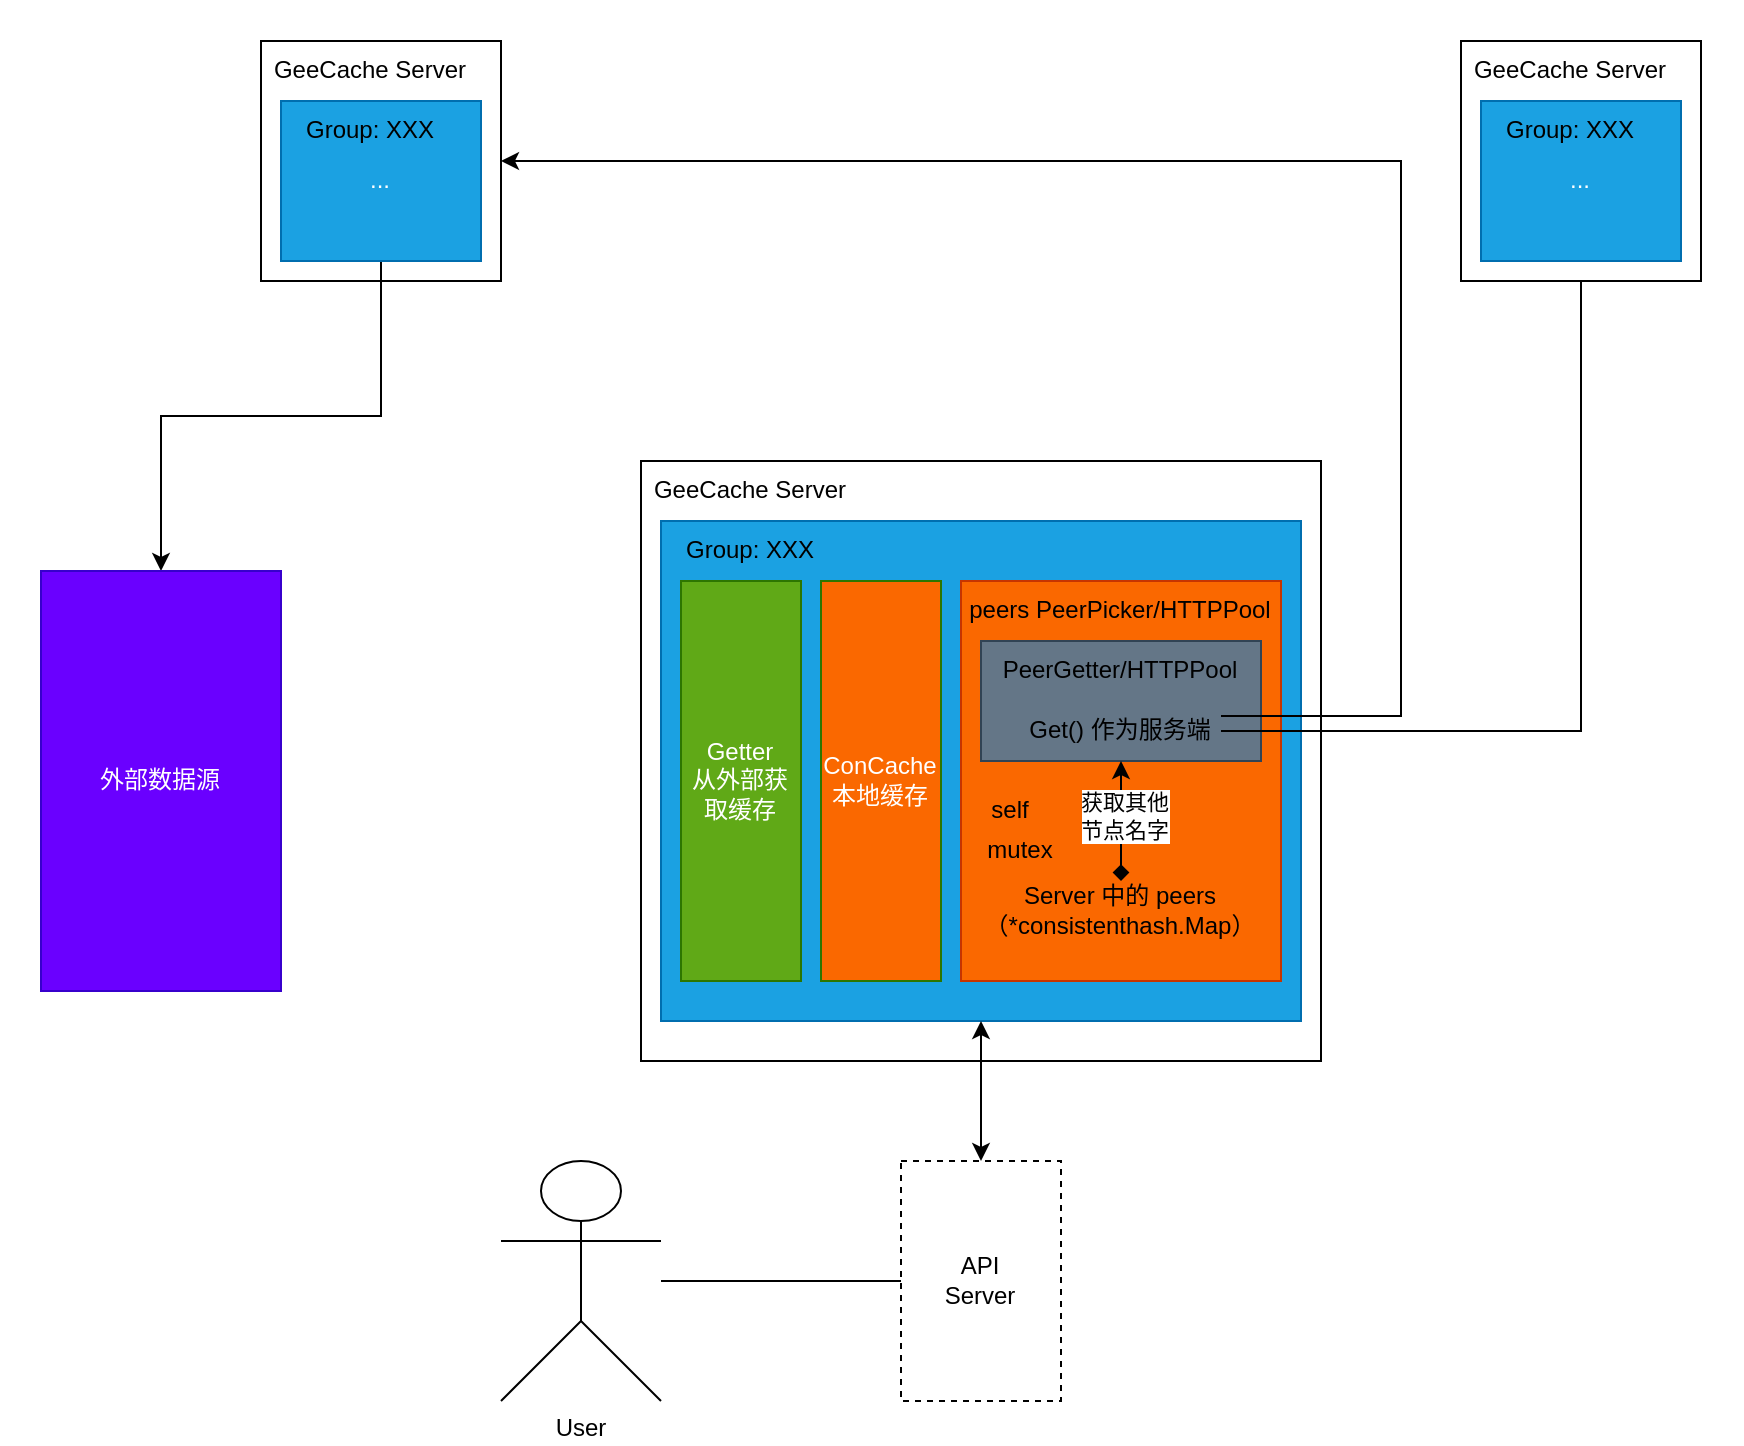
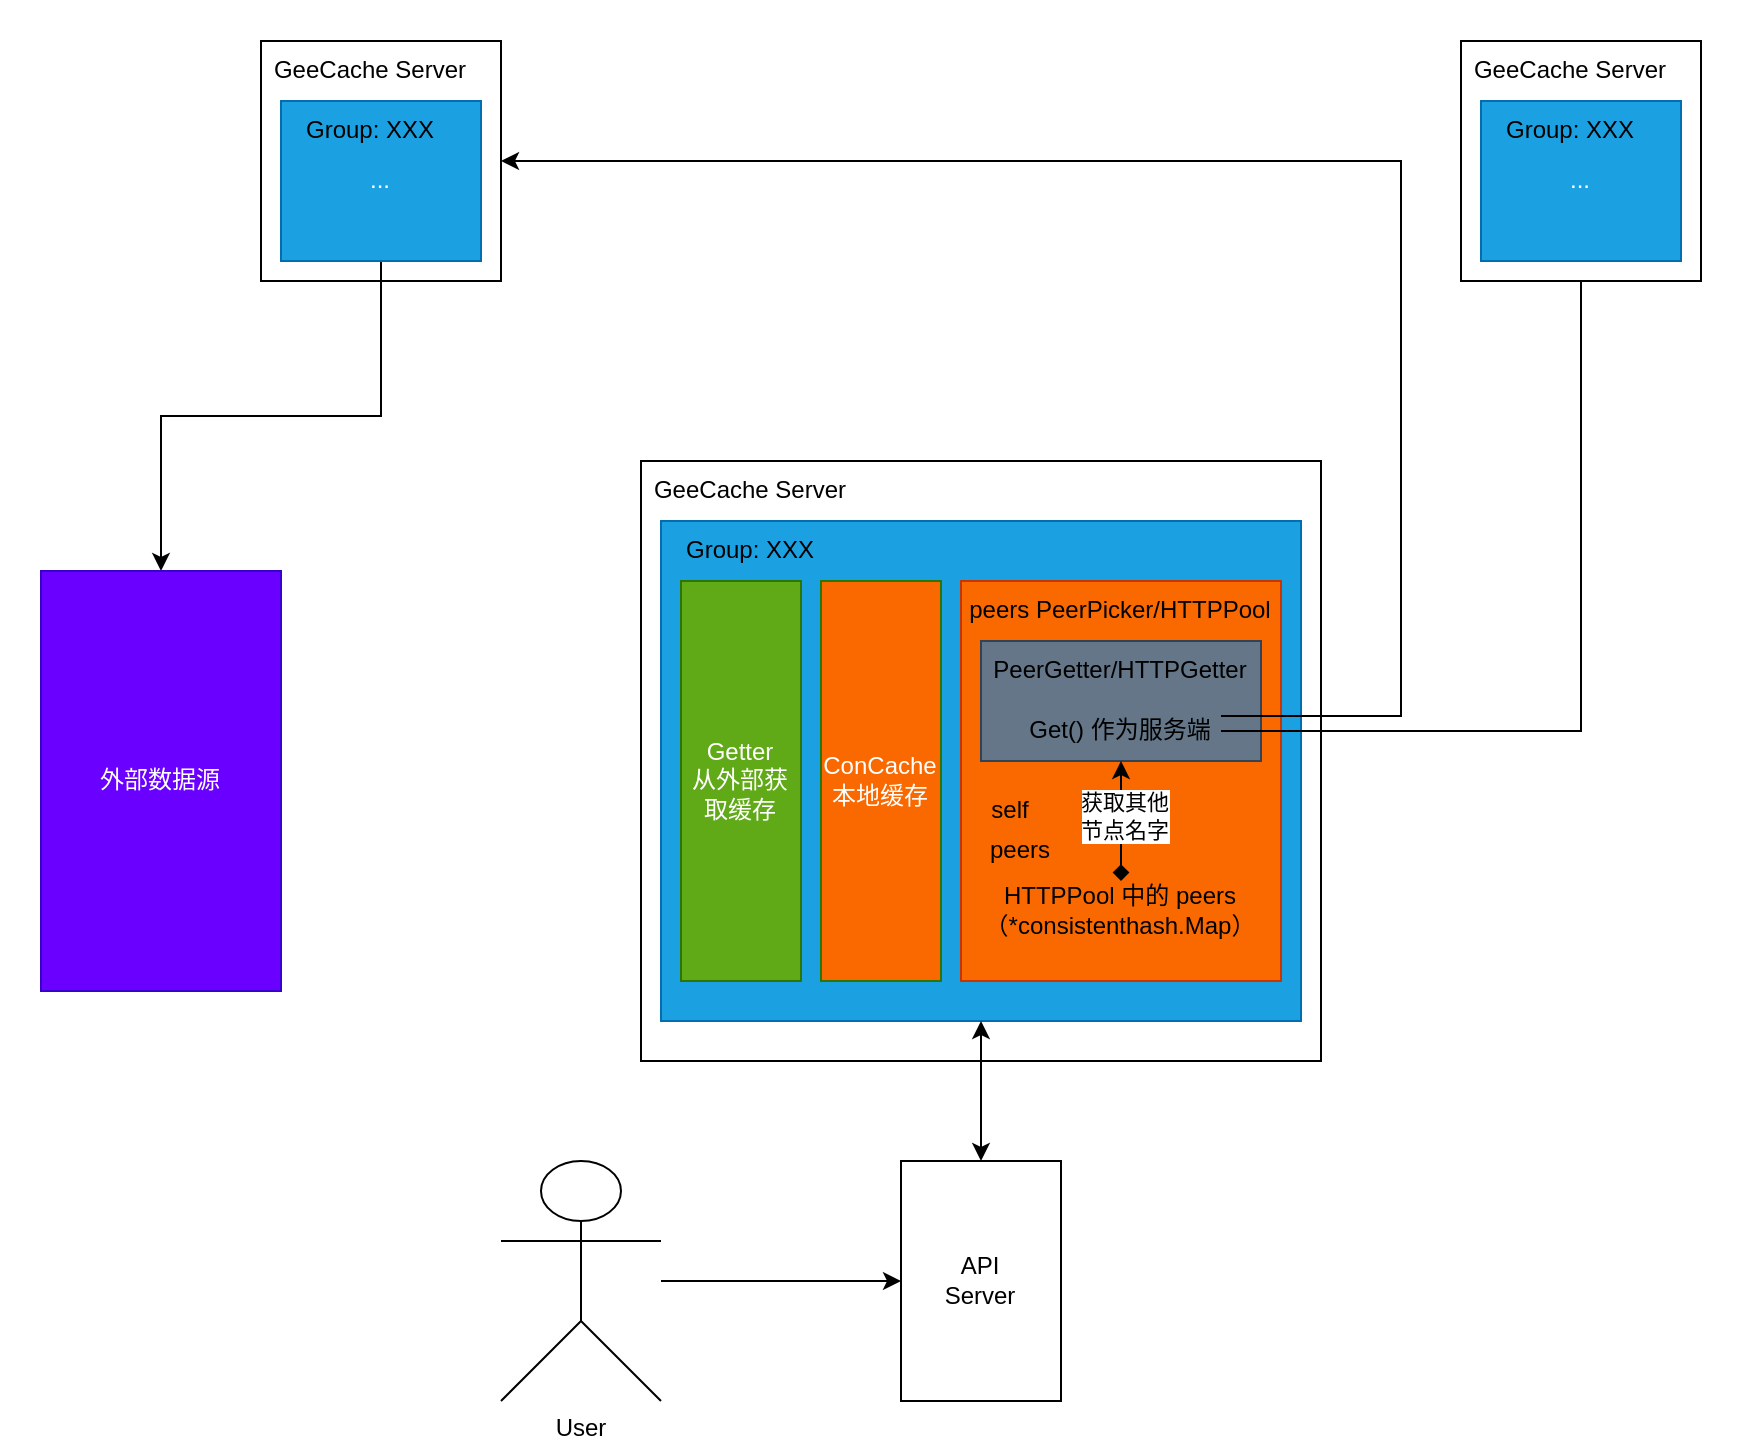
node "PeerGetter/HTTPPool": label "PeerGetter/HTTPPool" -> "PeerGetter/HTTPGetter"
node "mutex": label "mutex" -> "peers"
node "Server 中的 peers（*consistenthash.Map）": label "Server 中的 peers（*consistenthash.Map）" -> "HTTPPool 中的 peers（*consistenthash.Map）"
edge "User" -- "API Server": arrowhead none -> classic
node "API Server": style dashed -> solid
